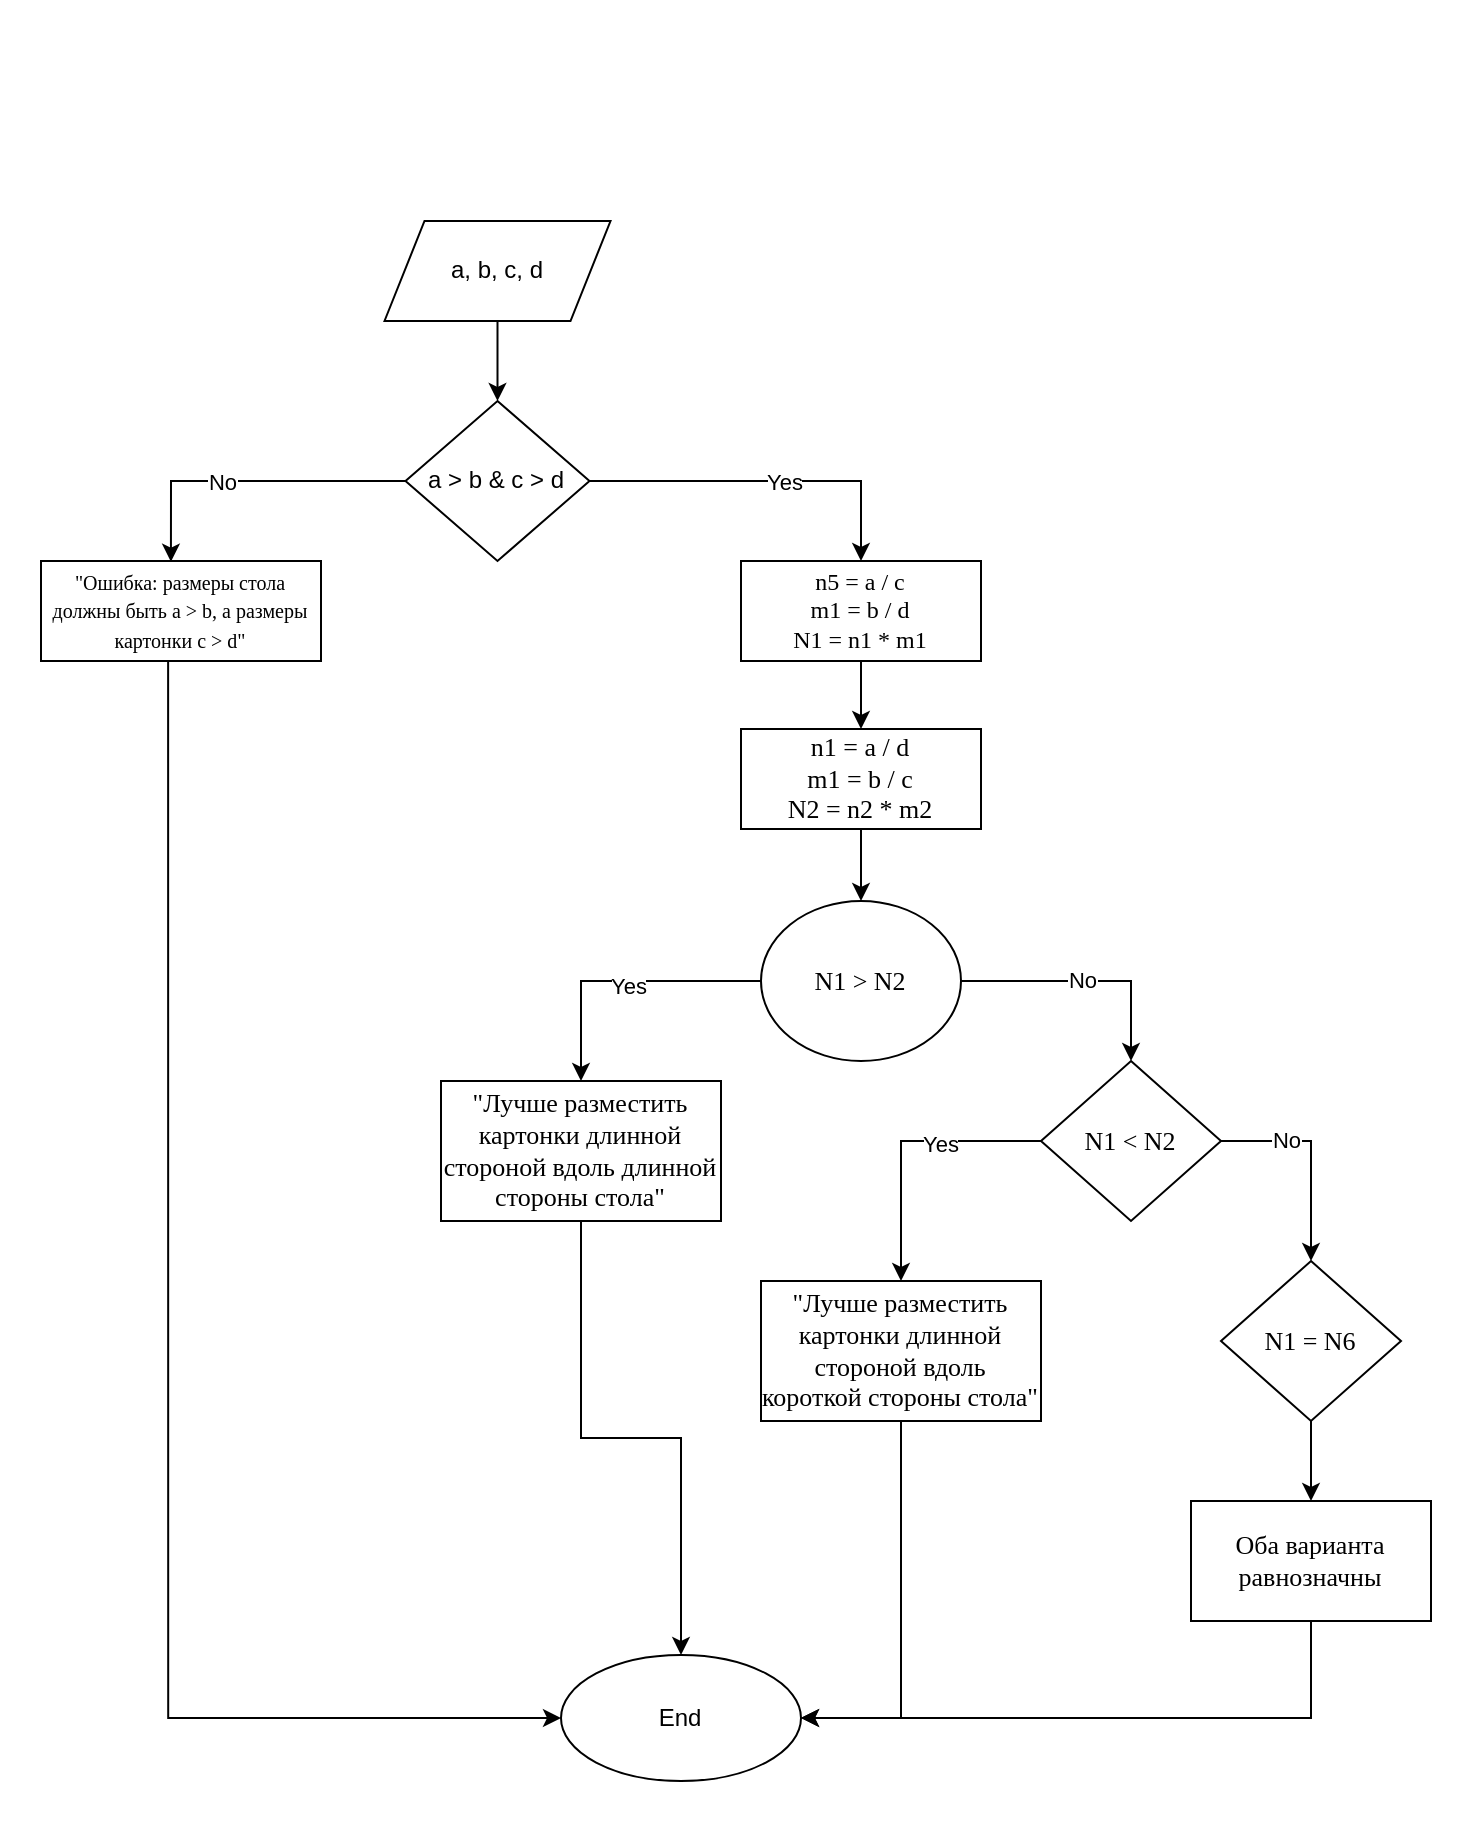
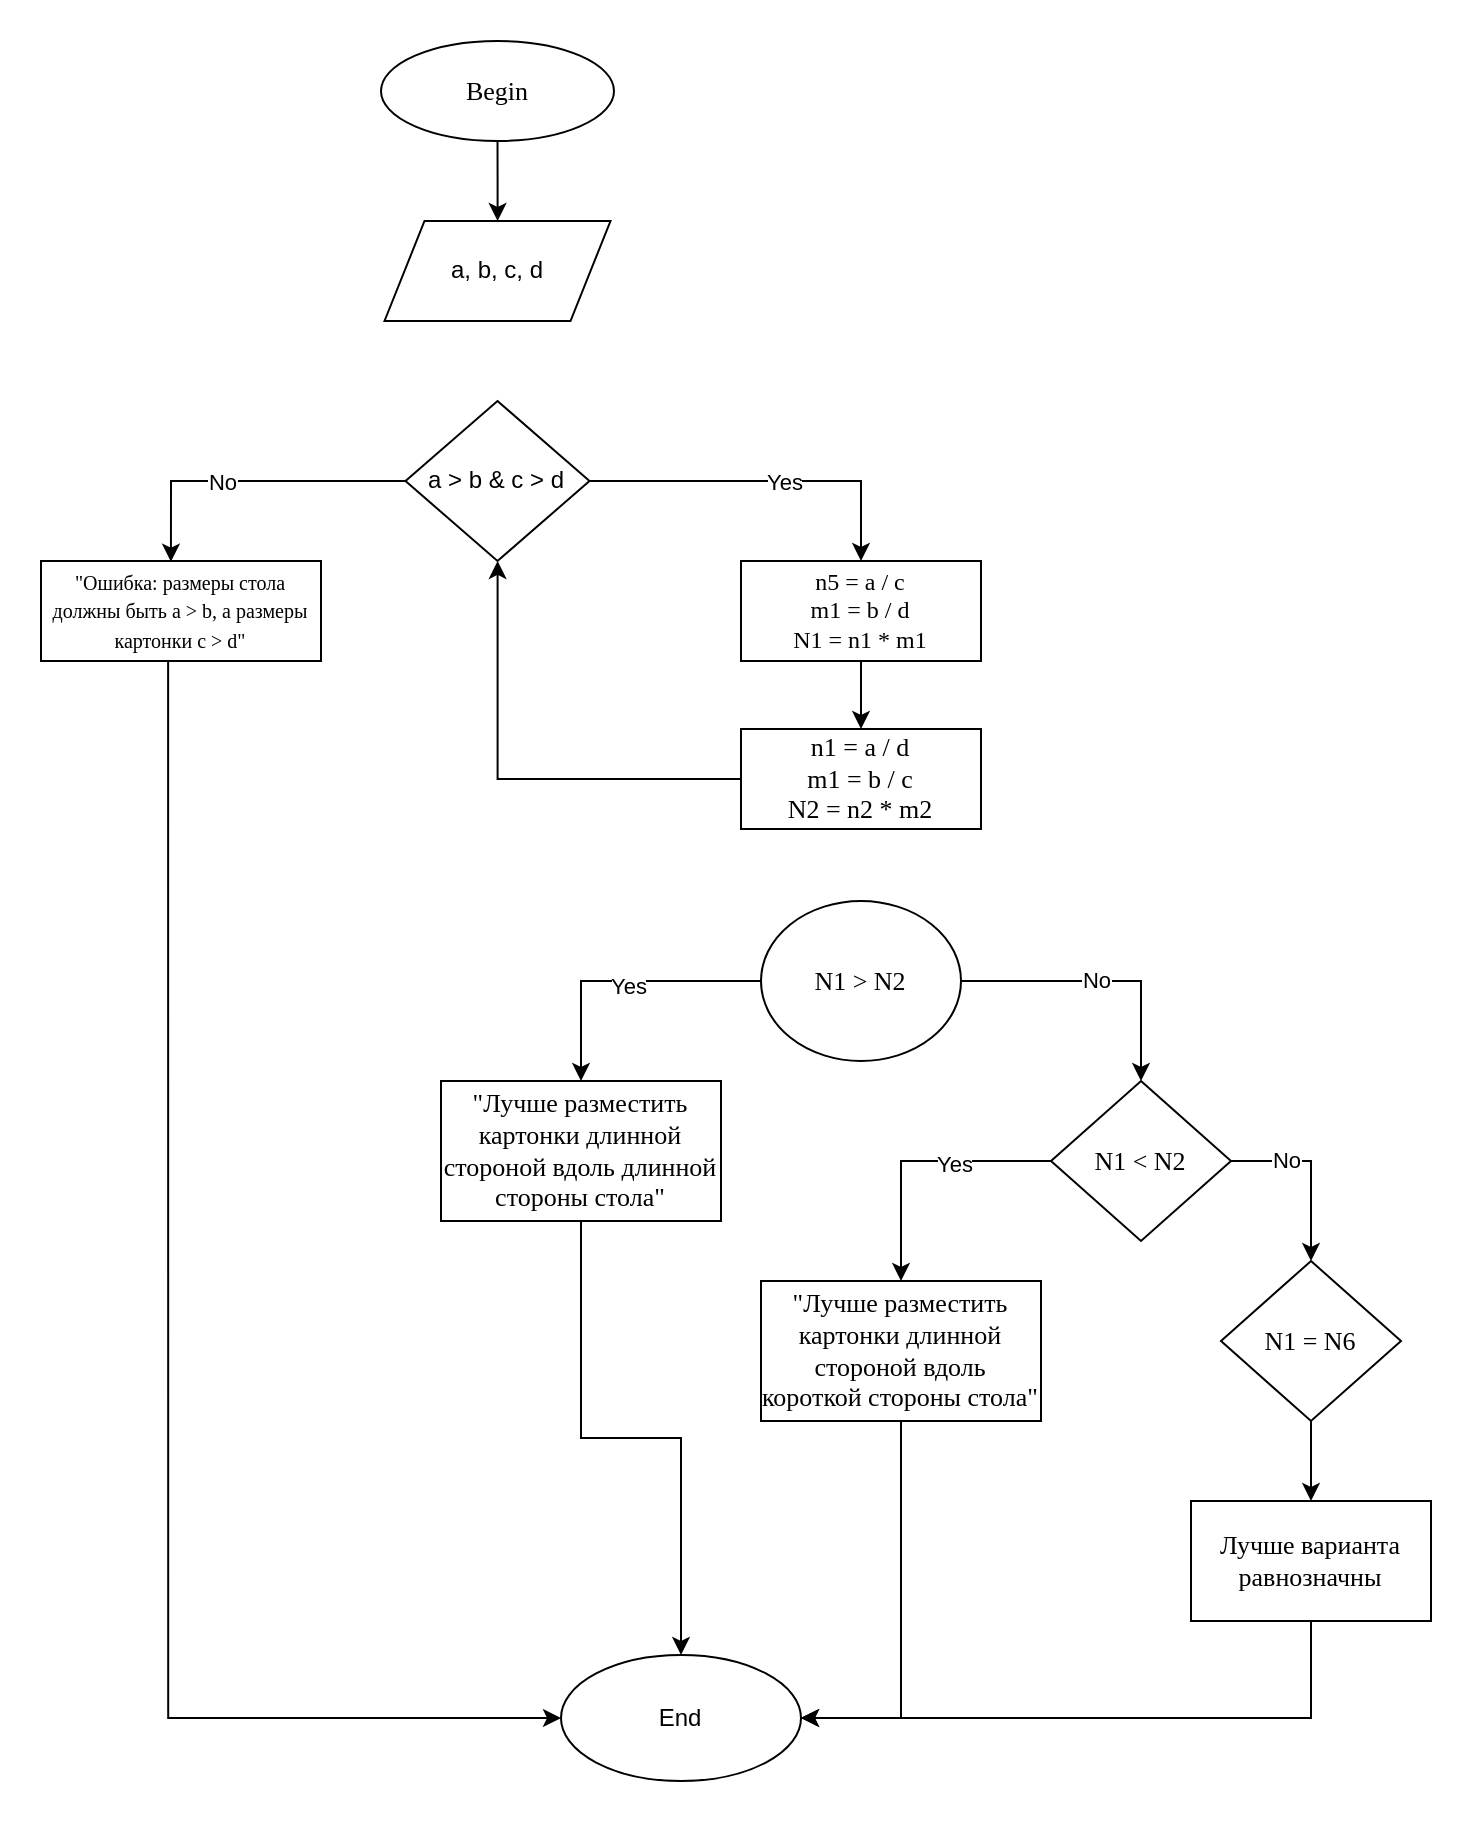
node "Begin": added
edge "Begin" -> "a, b, c, d": added
edge "a, b, c, d" -> "a > b & c > d": removed
edge "n1 = a / d m1 = b / c N2 = n2 * m2" -> "N1 > N2": now "n1 = a / d m1 = b / c N2 = n2 * m2" -> "a > b & c > d"
node "N1 < N2": moved (1131, 1141) -> (1141, 1161)
node "Оба варианта равнозначны": label "Оба варианта равнозначны" -> "Лучше варианта равнозначны"
